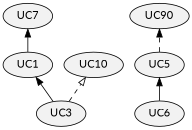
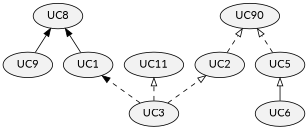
node "UC7": label "UC7" -> "UC8"
edge "UC5" -> "UC90": arrowhead normal -> onormal
node "UC9": added
node "UC10": label "UC10" -> "UC11"
node "UC2": added
edge "UC3" -> "UC1": style solid -> dashed
edge "UC6" -> "UC5": arrowhead normal -> onormal
